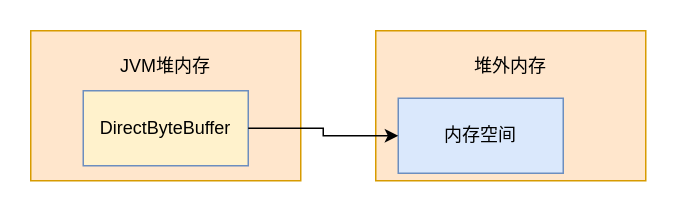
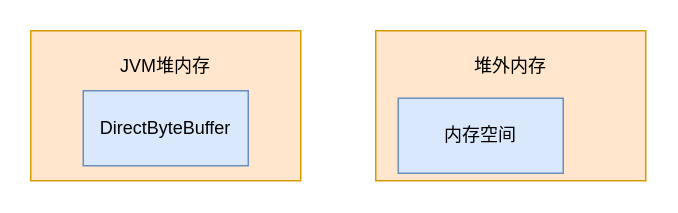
node "DirectByteBuffer": fillcolor #fff2cc -> #dae8fc
edge "DirectByteBuffer" -> "内存空间": removed
